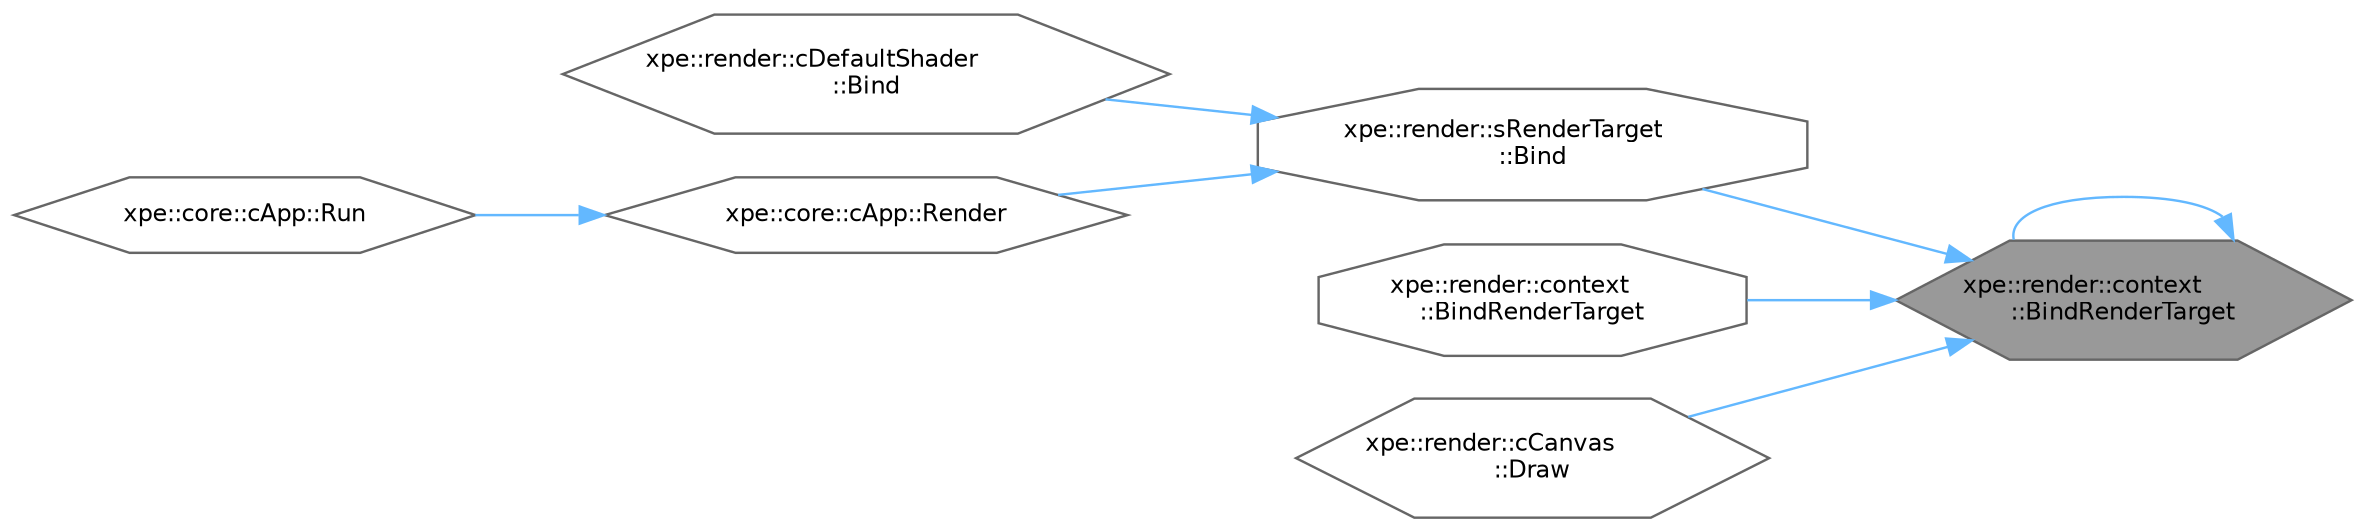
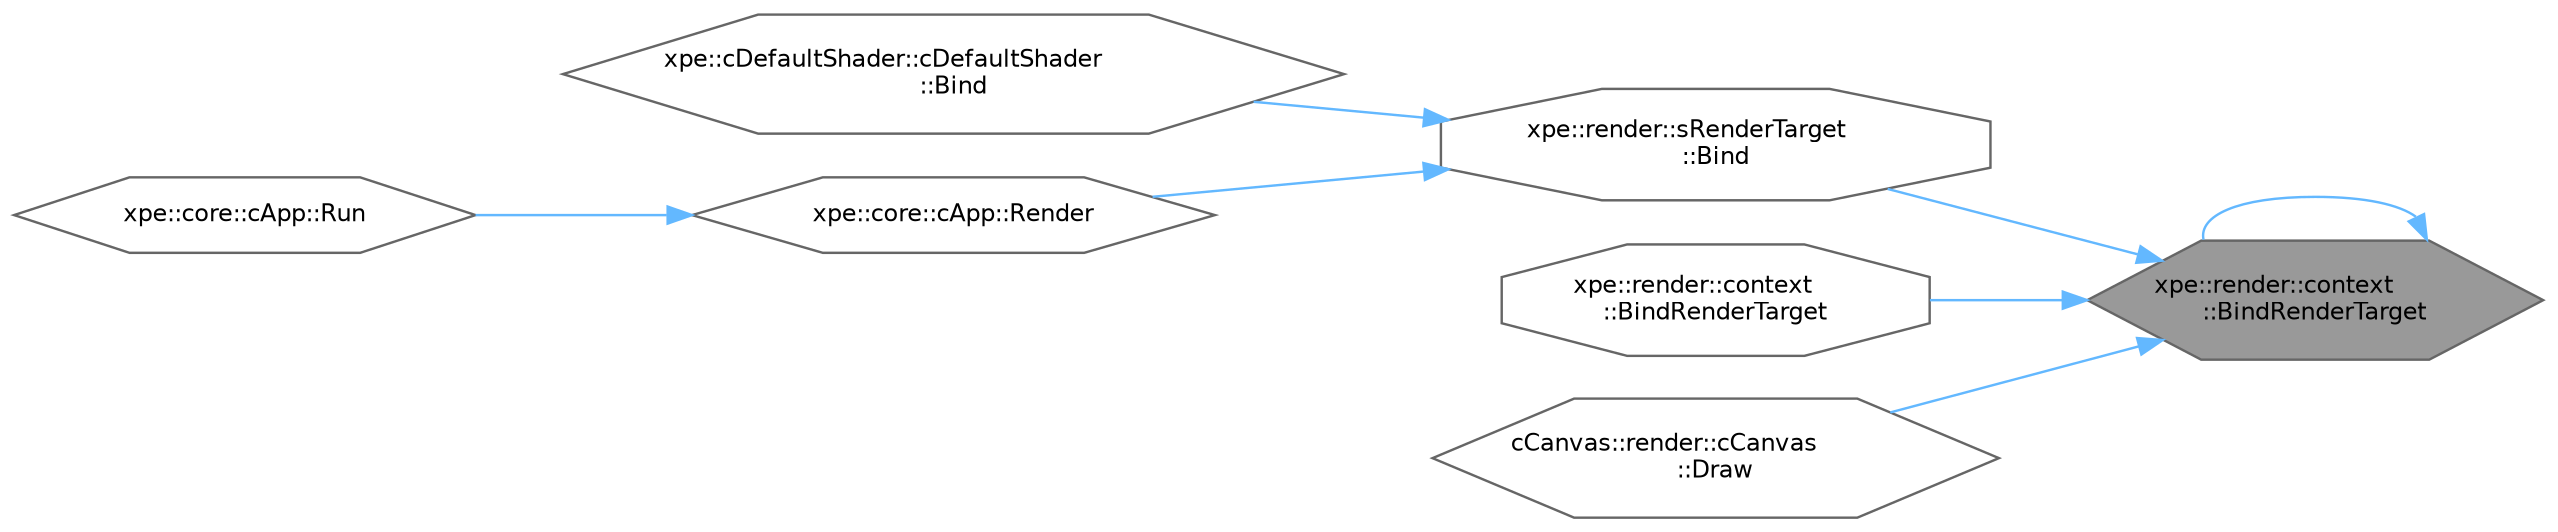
node "xpe::render::cDefaultShader ::Bind": label "xpe::render::cDefaultShader ::Bind" -> "xpe::cDefaultShader::cDefaultShader ::Bind"
node "xpe::render::cCanvas ::Draw": label "xpe::render::cCanvas ::Draw" -> "cCanvas::render::cCanvas ::Draw"
